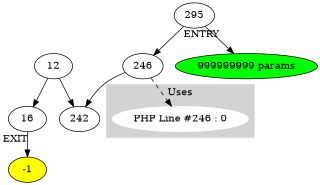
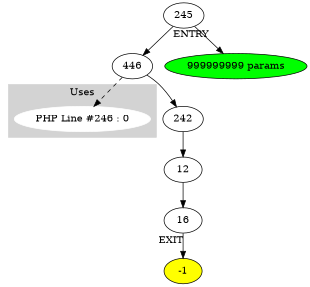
node "295": label "295" -> "245"
node "246": label "246" -> "446"
edge "12" -> "242": reversed
